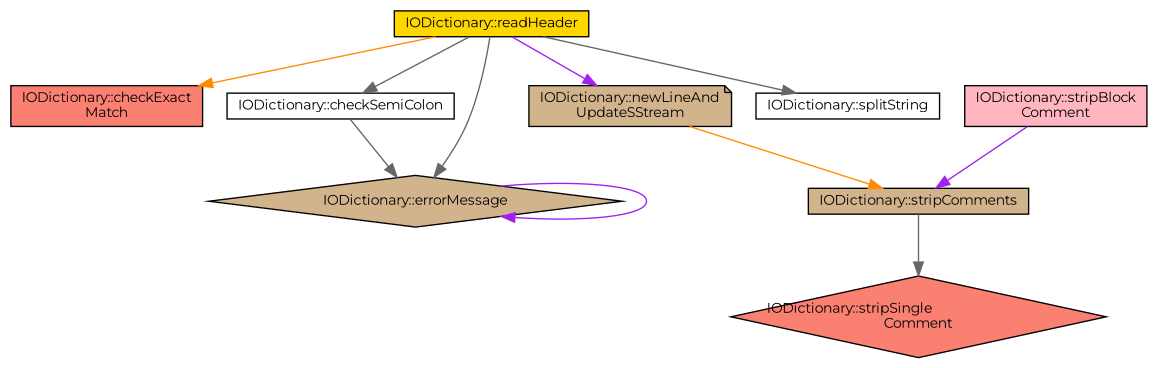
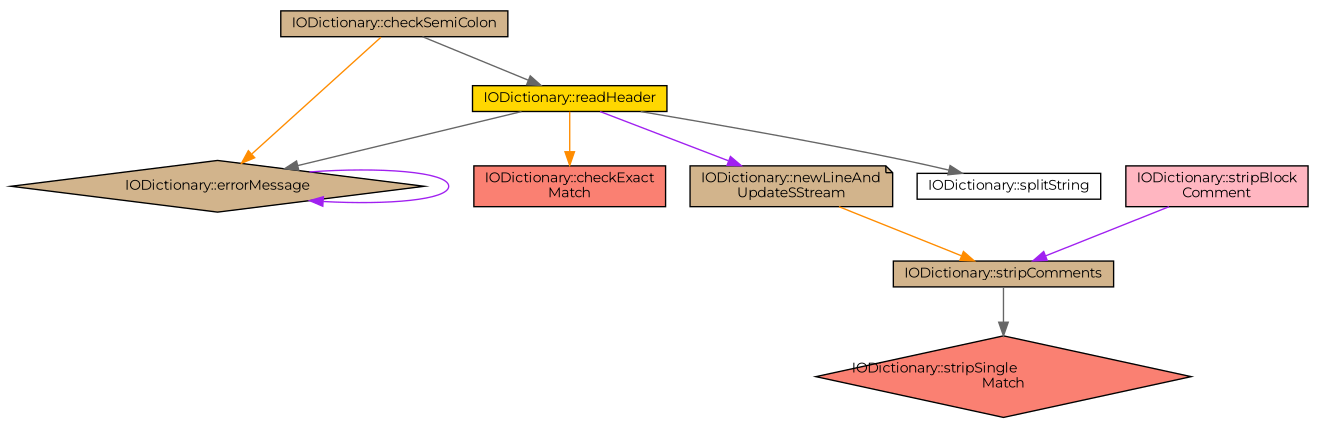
edge "IODictionary::readHeader" -> "IODictionary::checkSemiColon": reversed
node "IODictionary::checkSemiColon": fillcolor white -> tan
edge "IODictionary::checkSemiColon" -> "IODictionary::errorMessage": color gray40 -> darkorange
node "IODictionary::stripSingle Comment": label "IODictionary::stripSingle Comment" -> "IODictionary::stripSingle Match"
